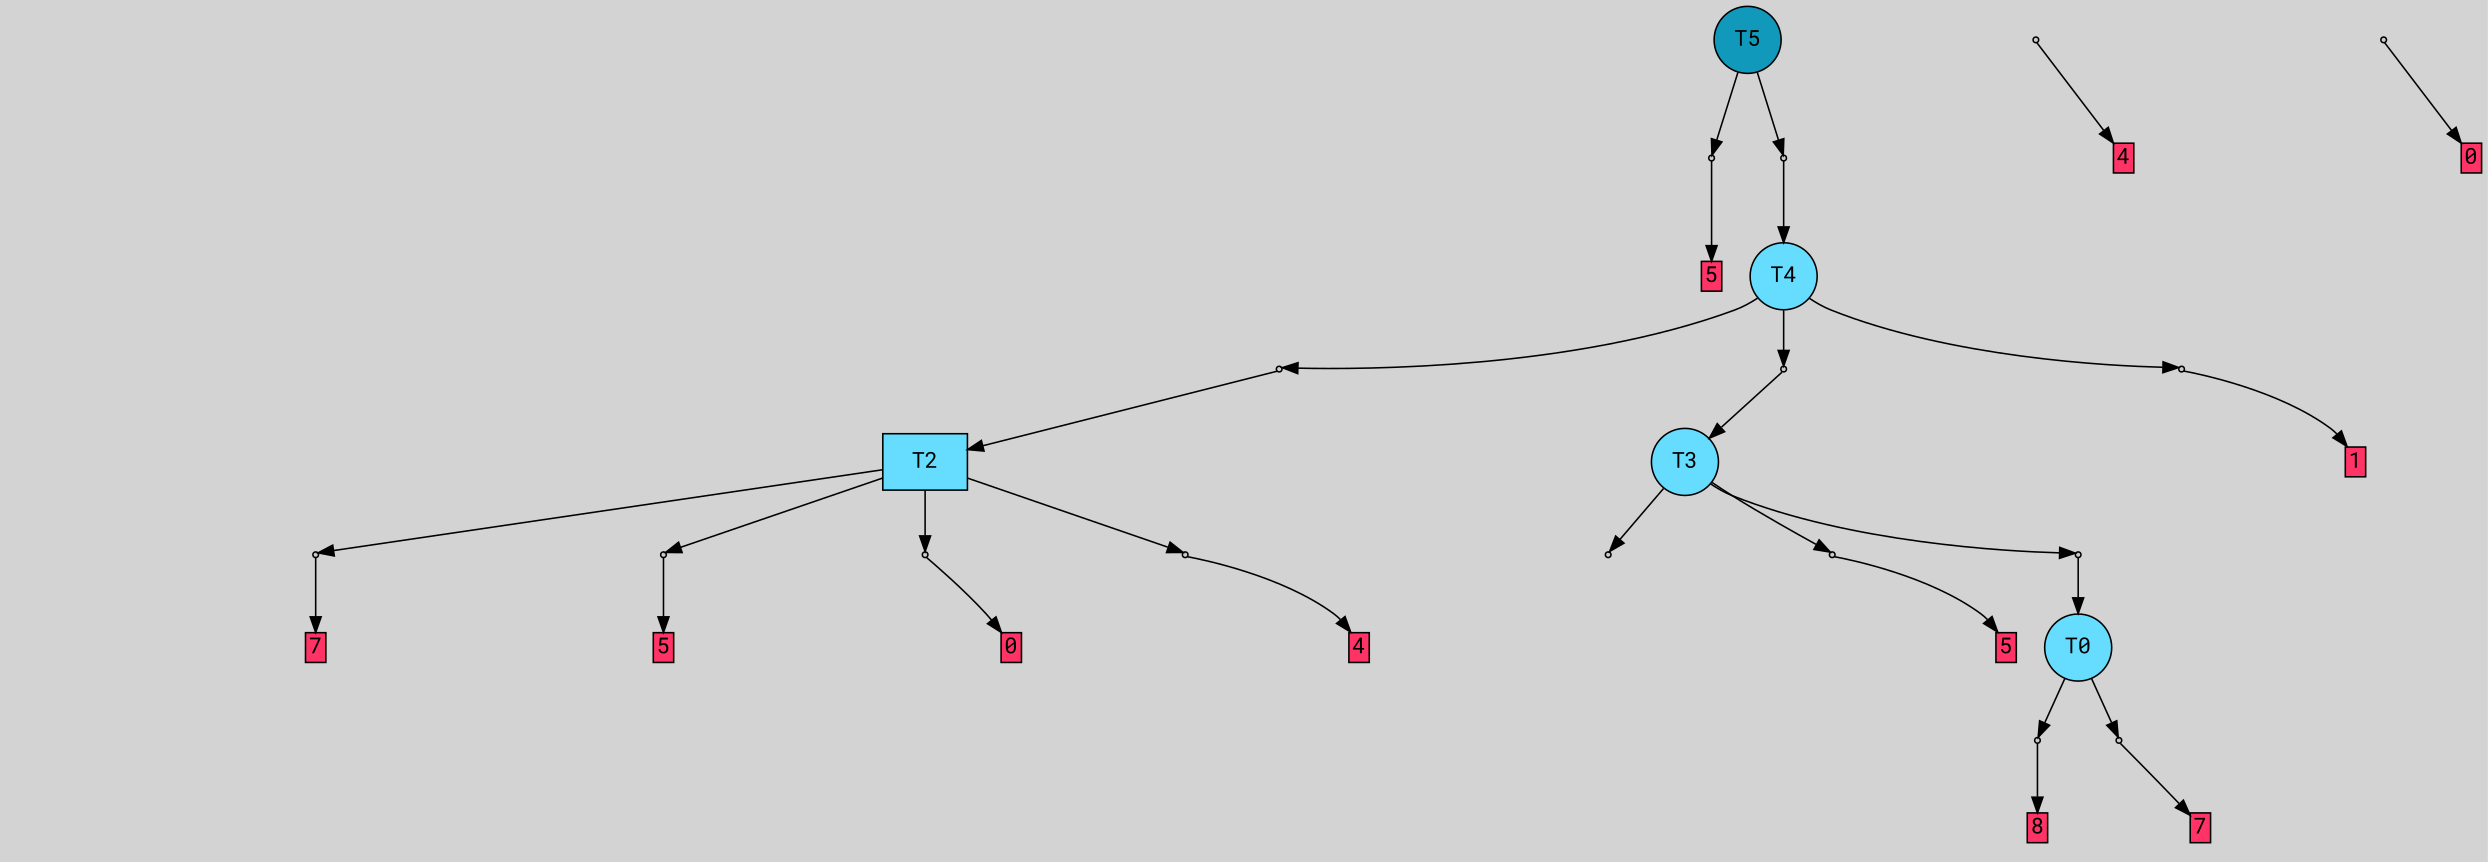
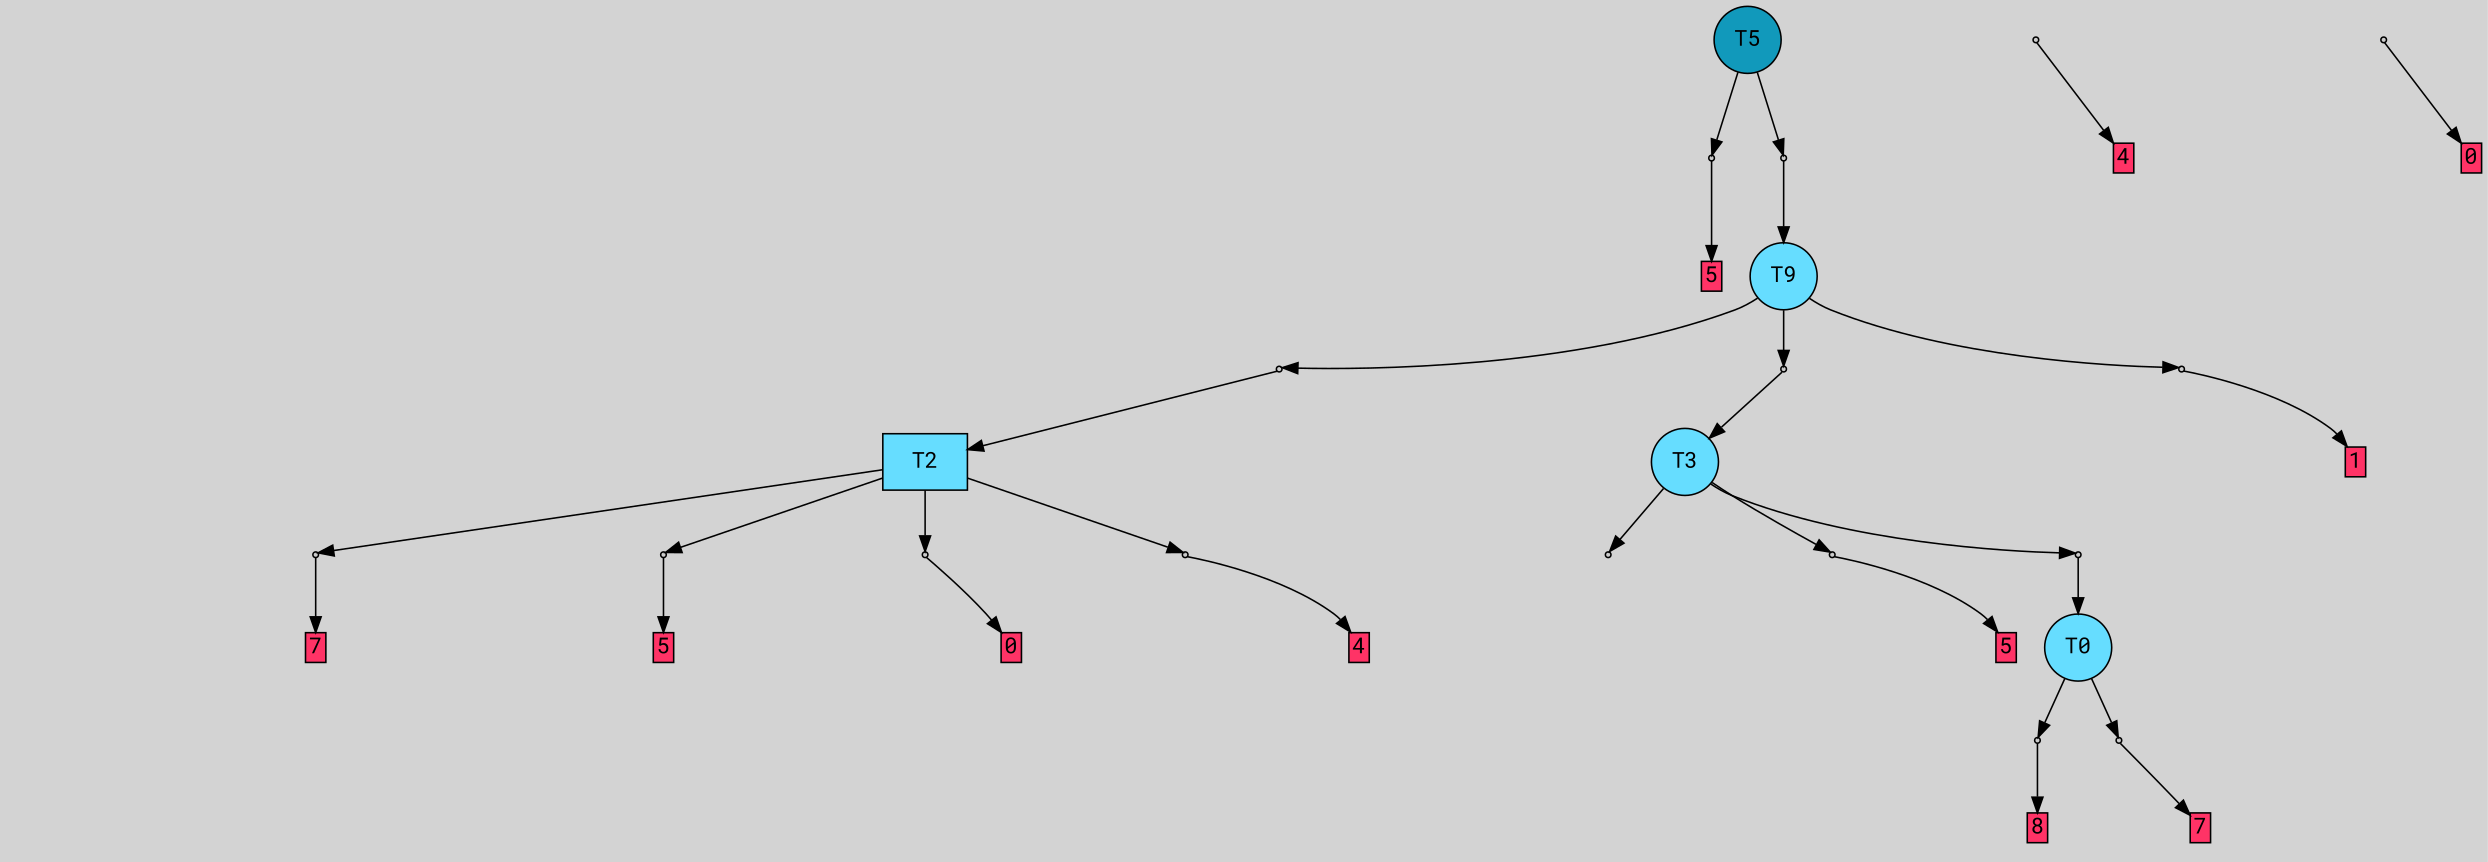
node "T4": label "T4" -> "T9"
